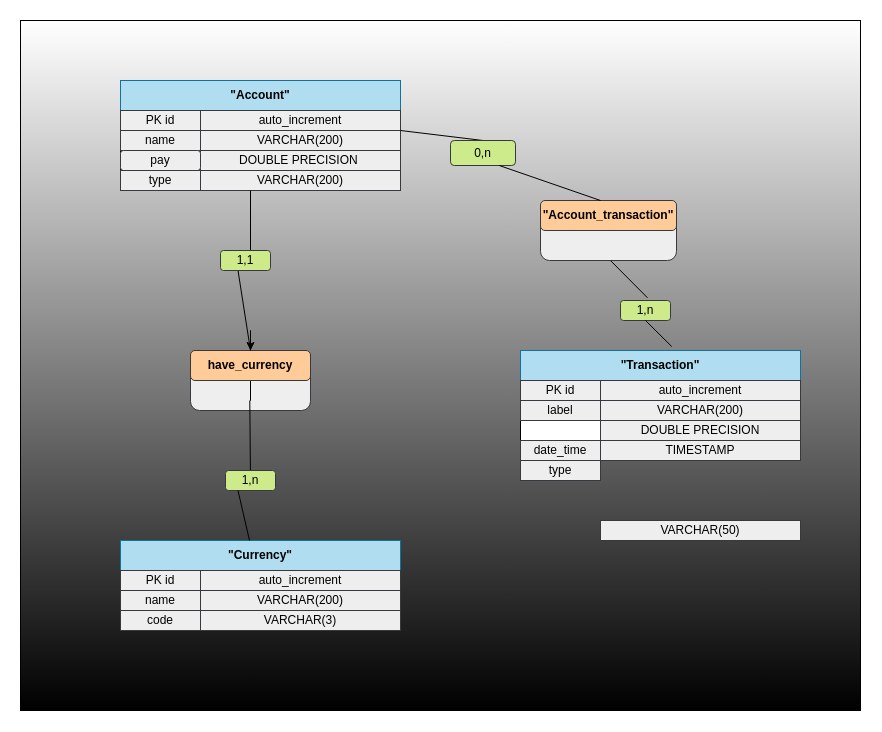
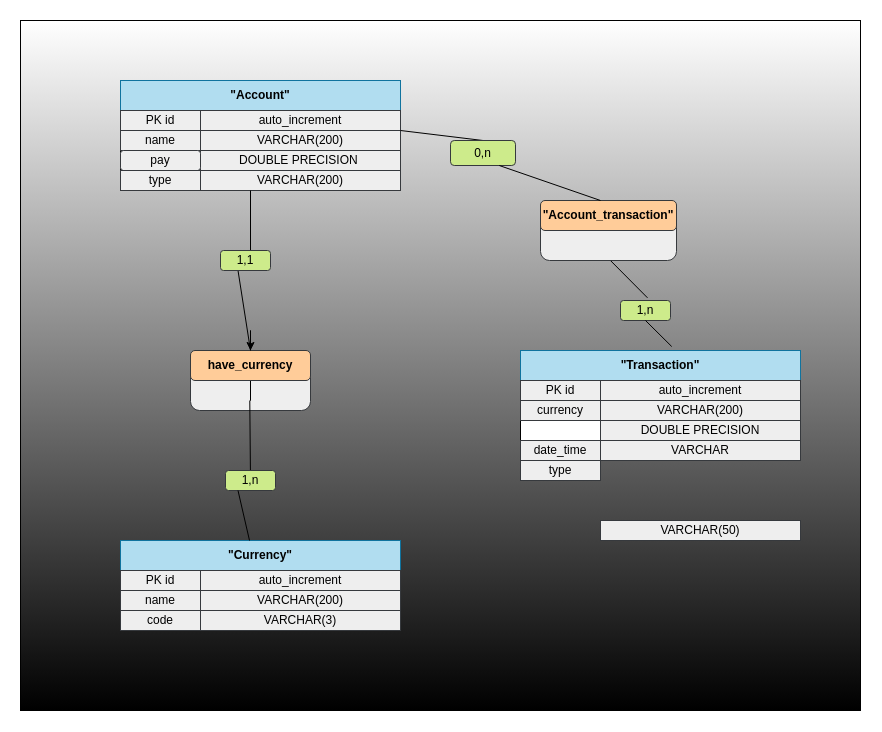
node "label": label "label" -> "currency"
node "TIMESTAMP": label "TIMESTAMP" -> "VARCHAR"
